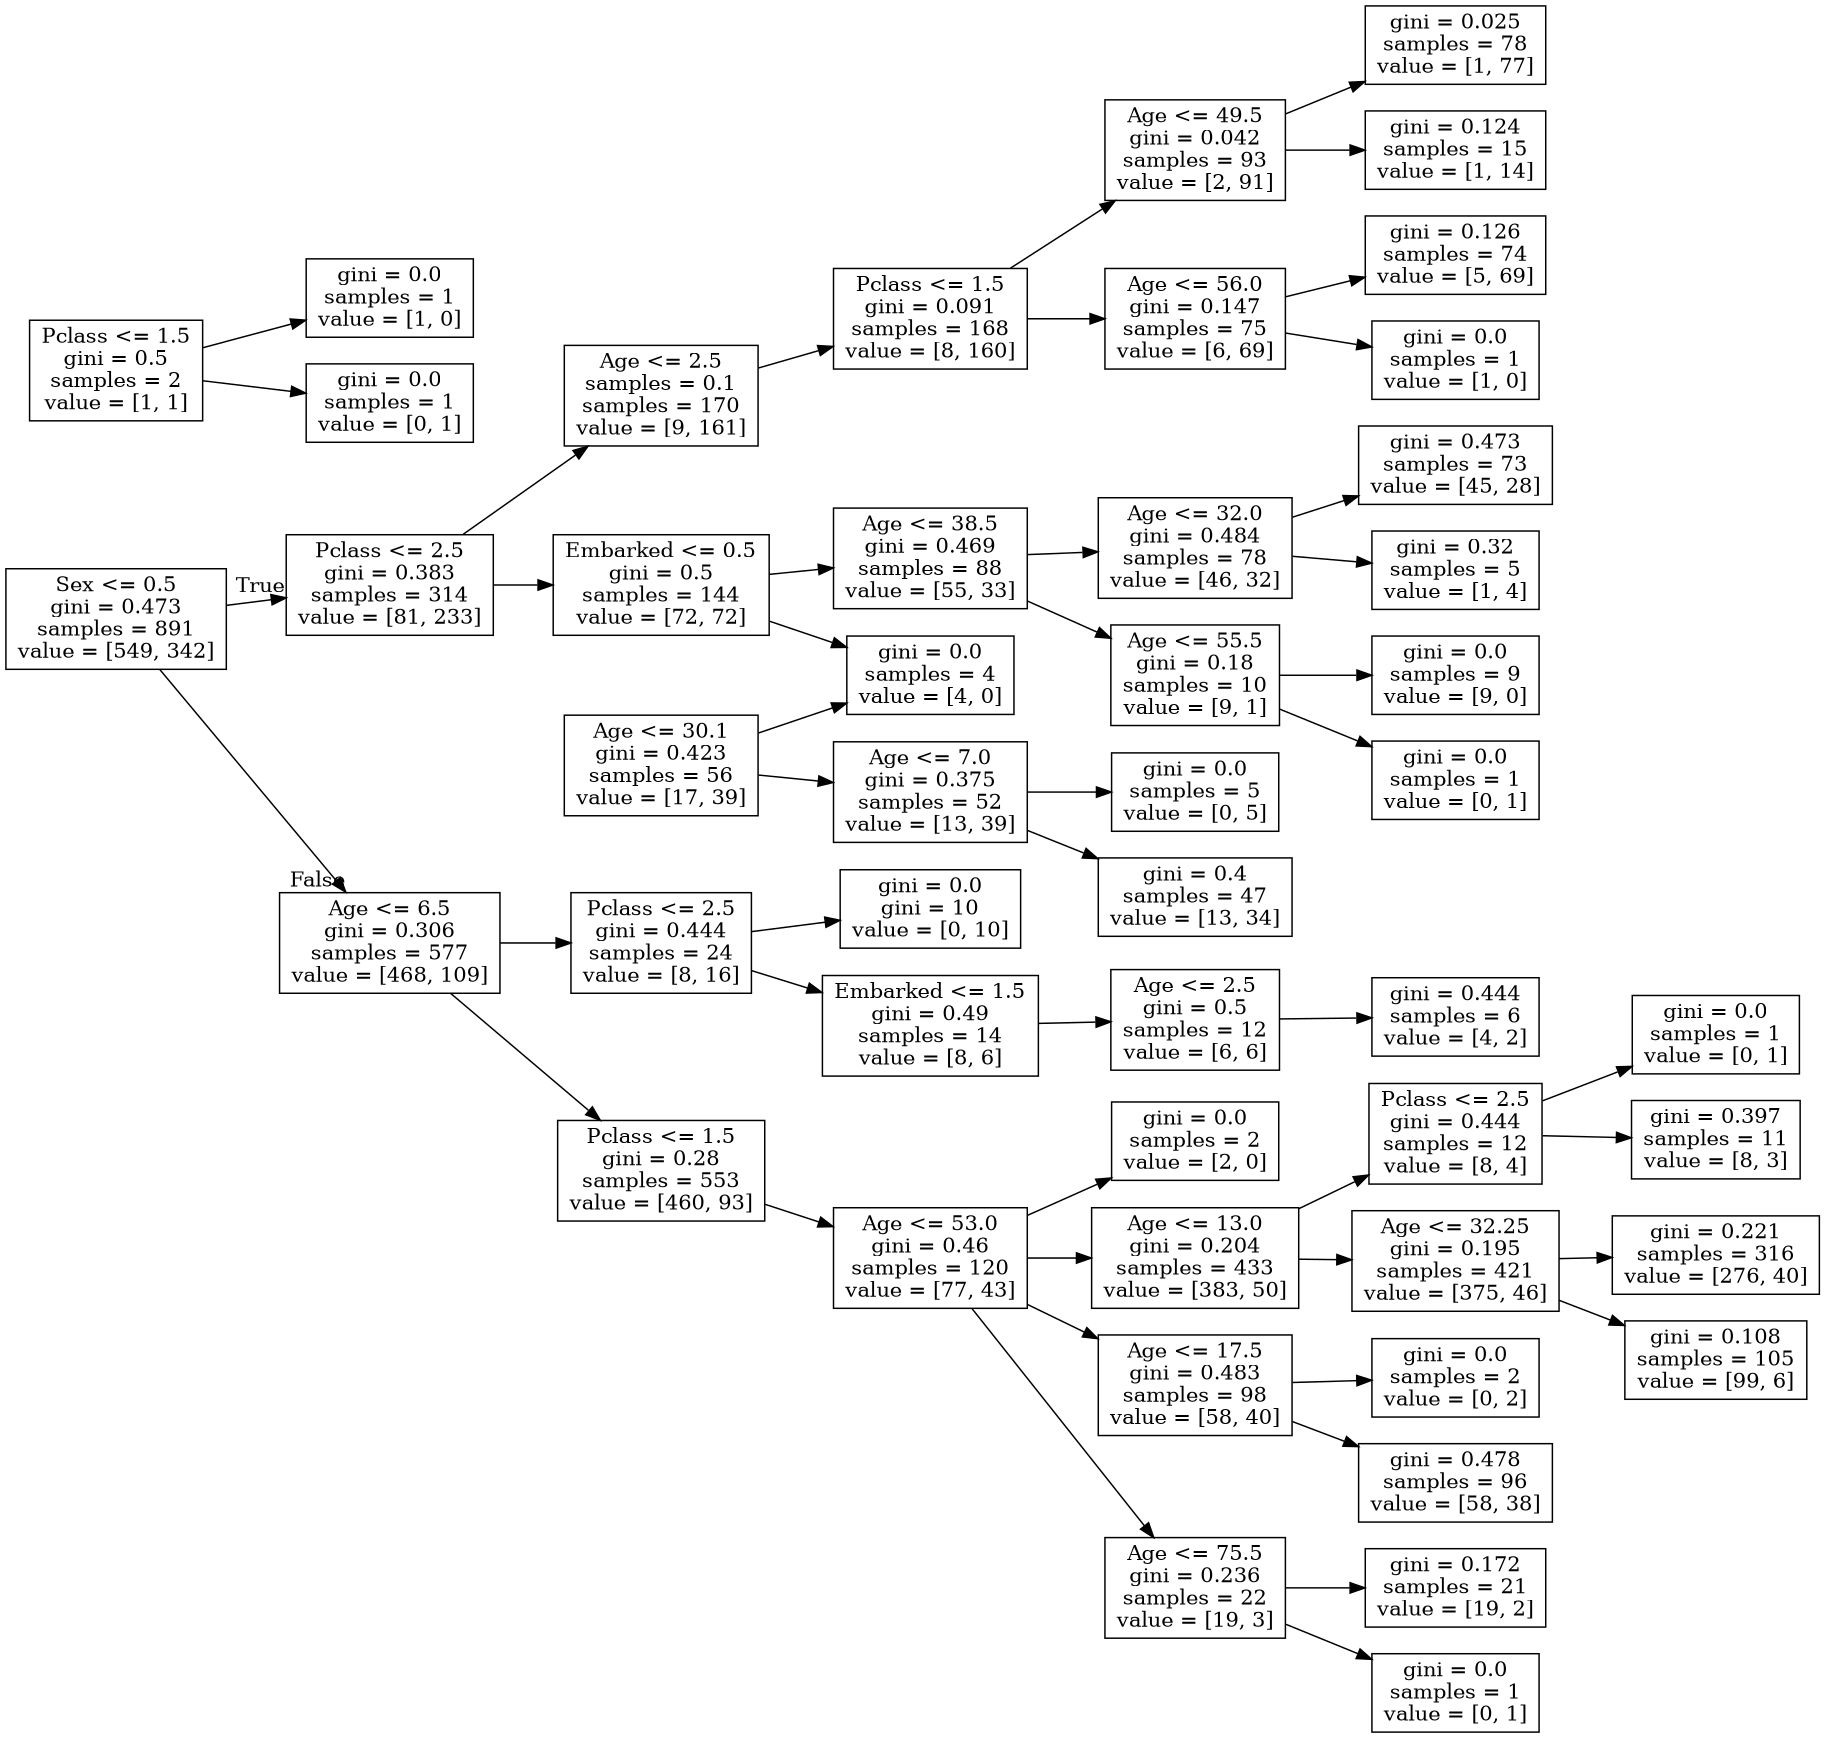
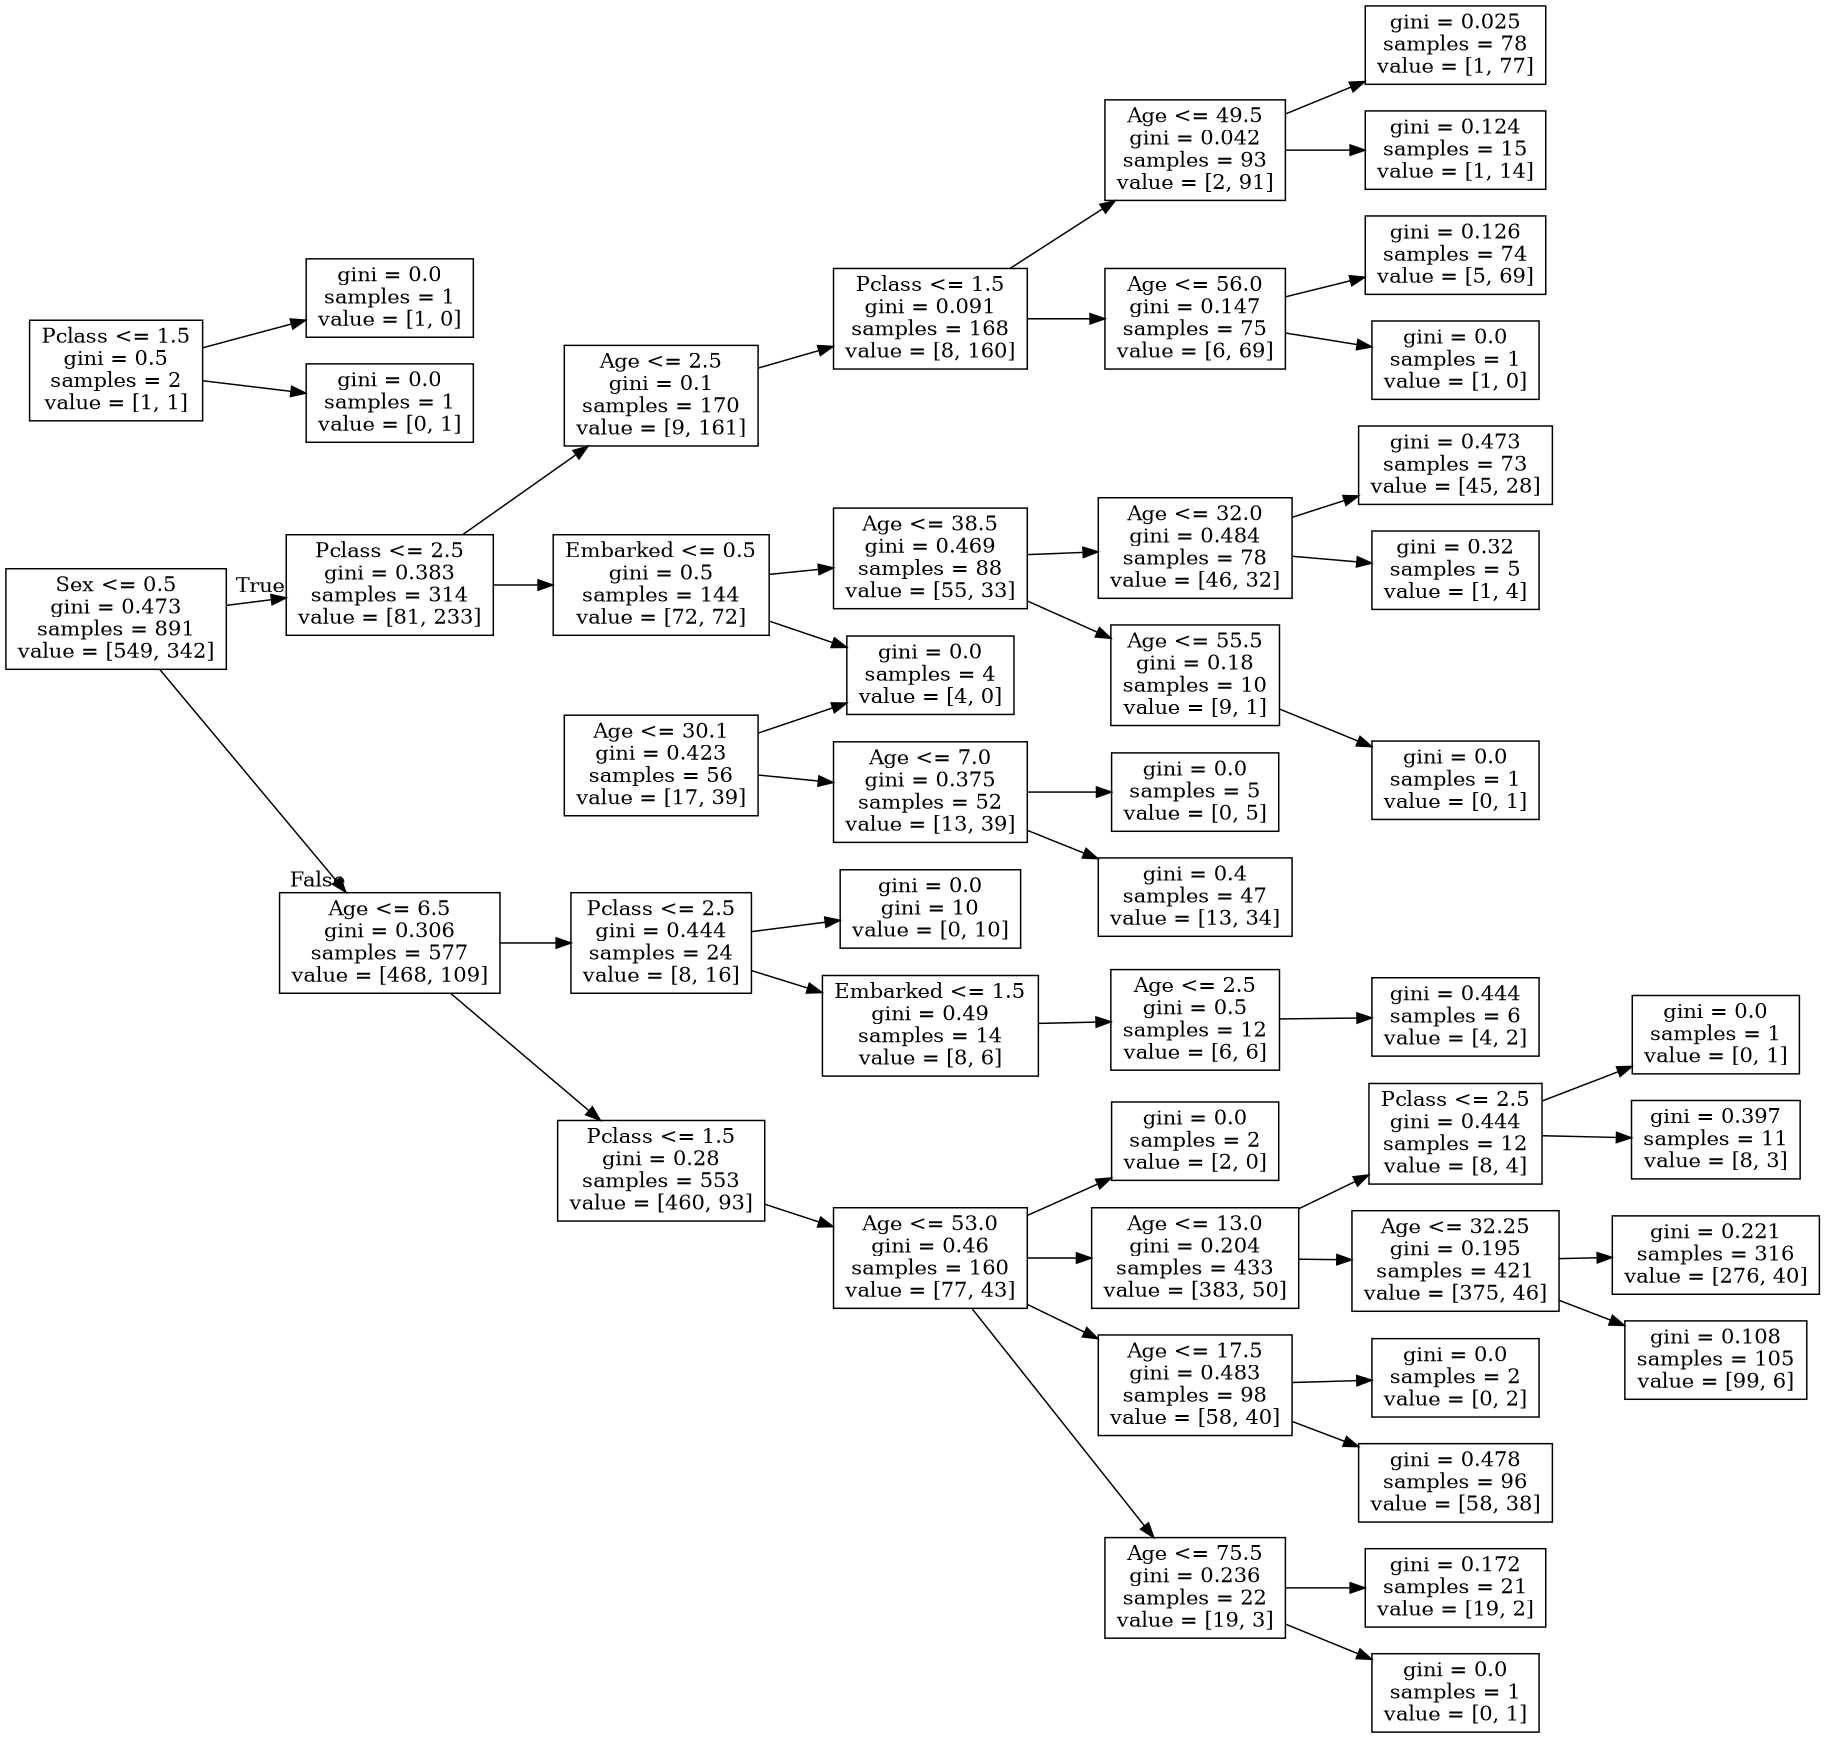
node "Age <= 2.5 samples = 0.1 samples = 170 value = [9, 161]": label "Age <= 2.5 samples = 0.1 samples = 170 value = [9, 161]" -> "Age <= 2.5 gini = 0.1 samples = 170 value = [9, 161]"
node "gini = 0.0 samples = 9 value = [9, 0]": removed
node "Age <= 53.0 gini = 0.46 samples = 120 value = [77, 43]": label "Age <= 53.0 gini = 0.46 samples = 120 value = [77, 43]" -> "Age <= 53.0 gini = 0.46 samples = 160 value = [77, 43]"
